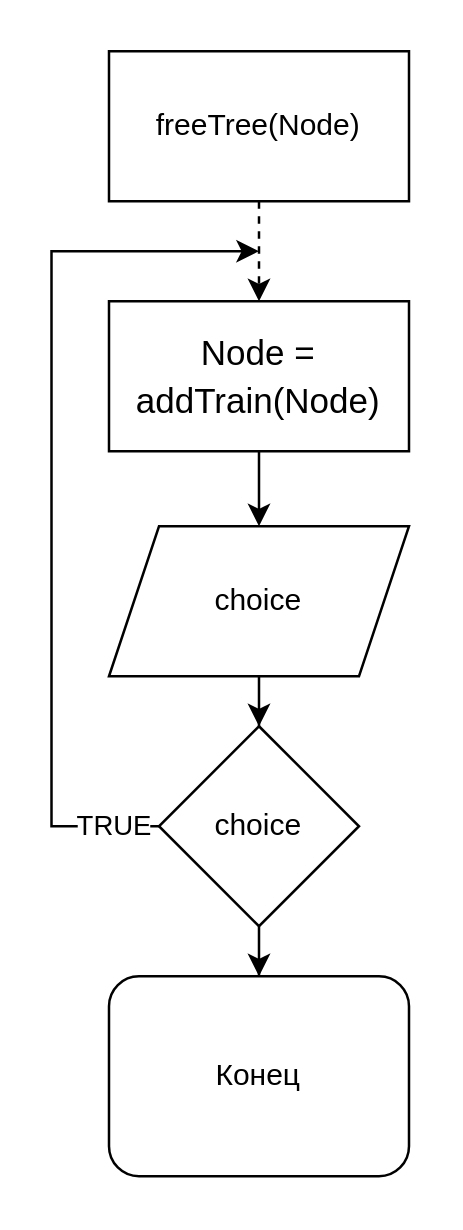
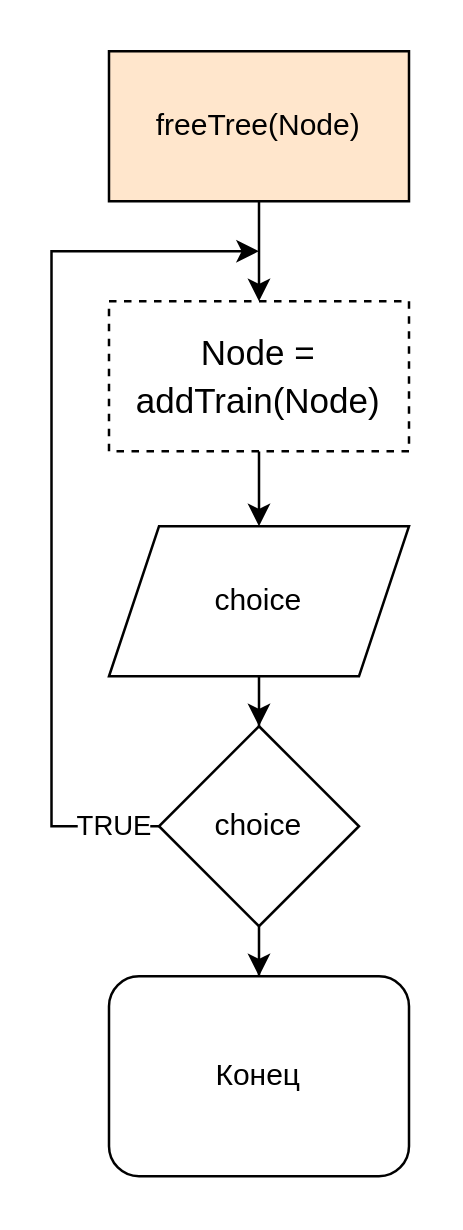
node "freeTree(Node)": fillcolor #ffffff -> #ffe6cc
edge "freeTree(Node)" -> "Node = addTrain(Node)": style dashed -> solid
node "Node = addTrain(Node)": style solid -> dashed
